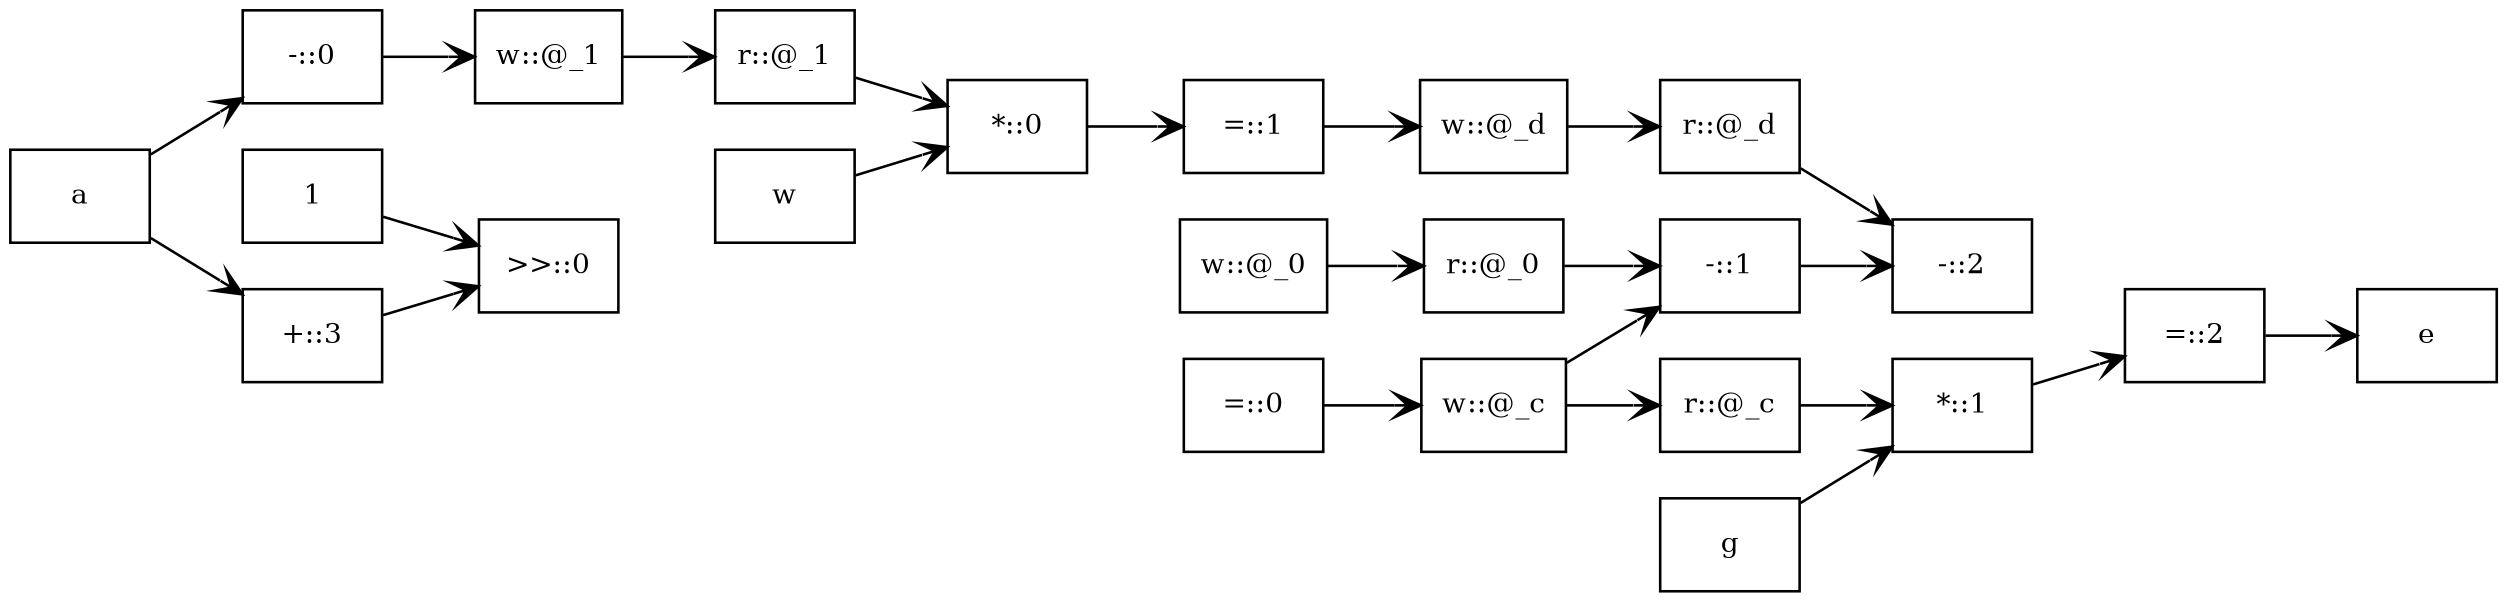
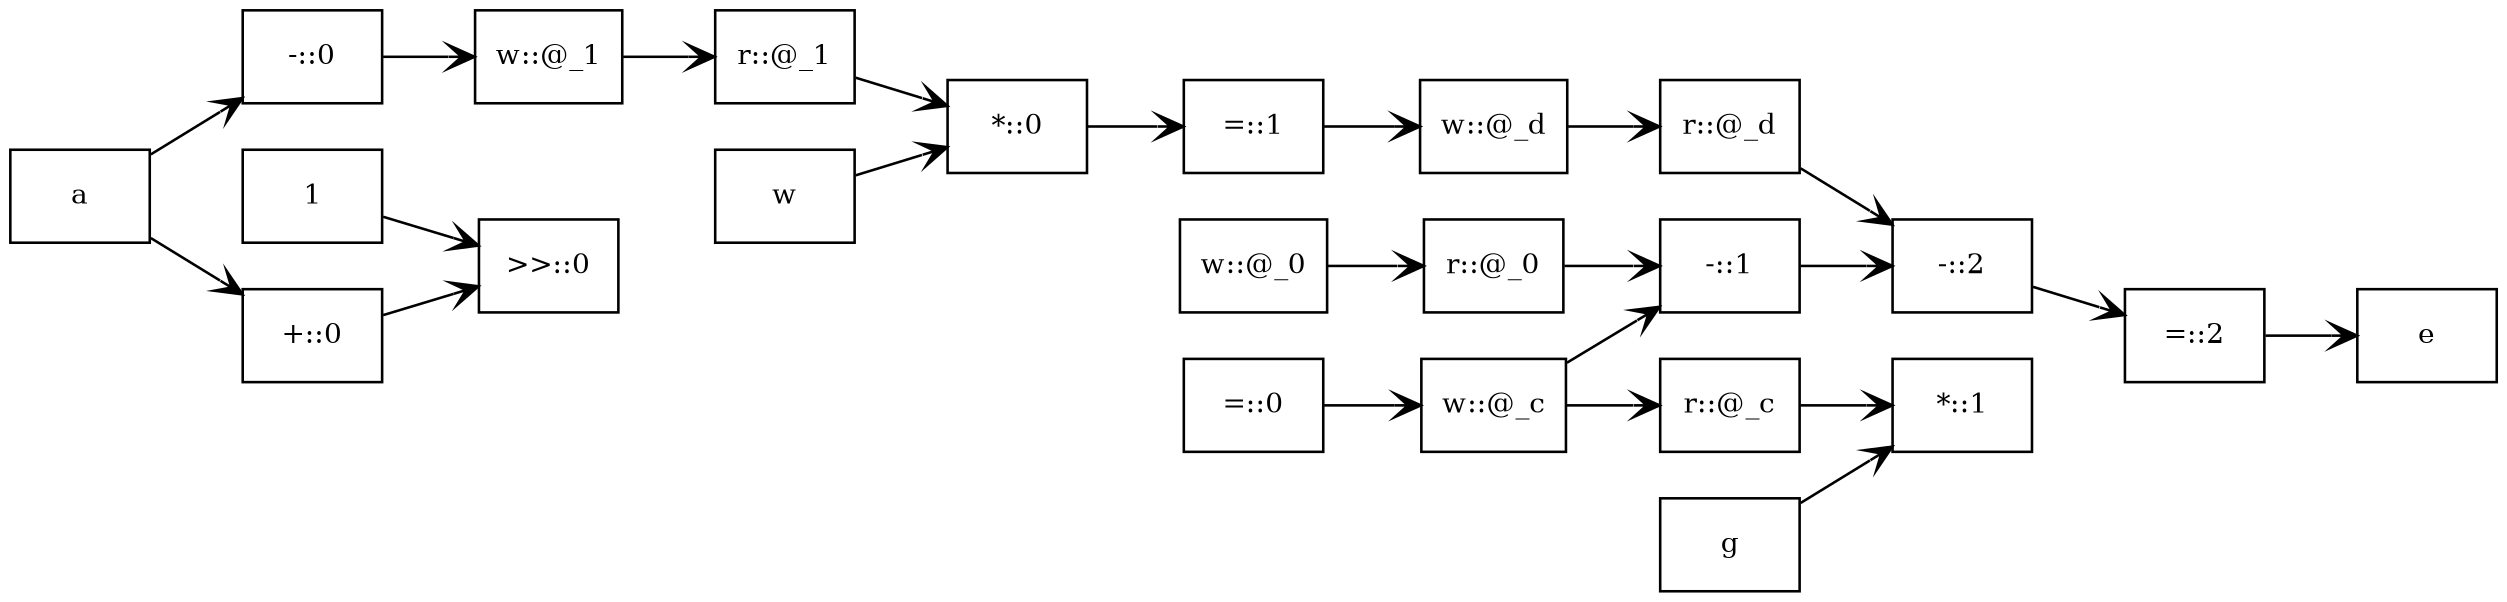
node "+::3": label "+::3" -> "+::0"
edge "*::1" -> "=::2": now "-::2" -> "=::2"
